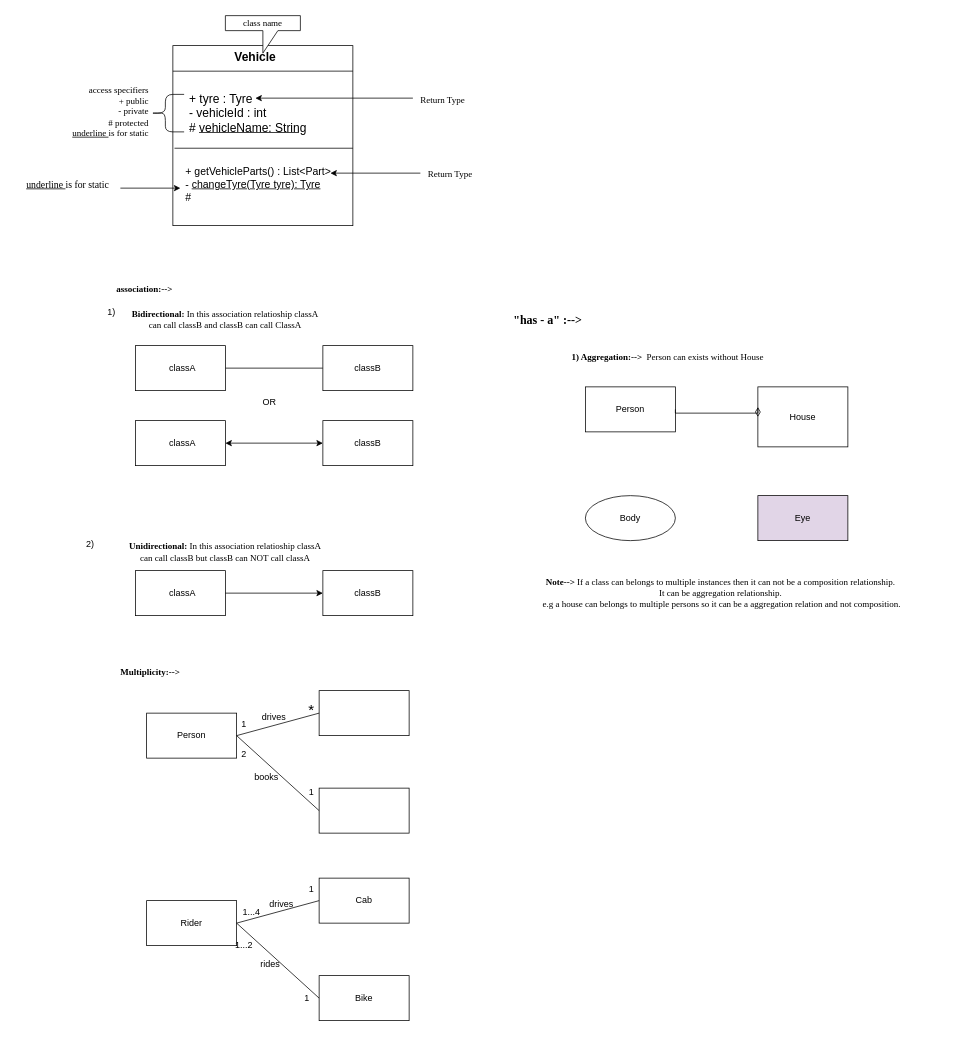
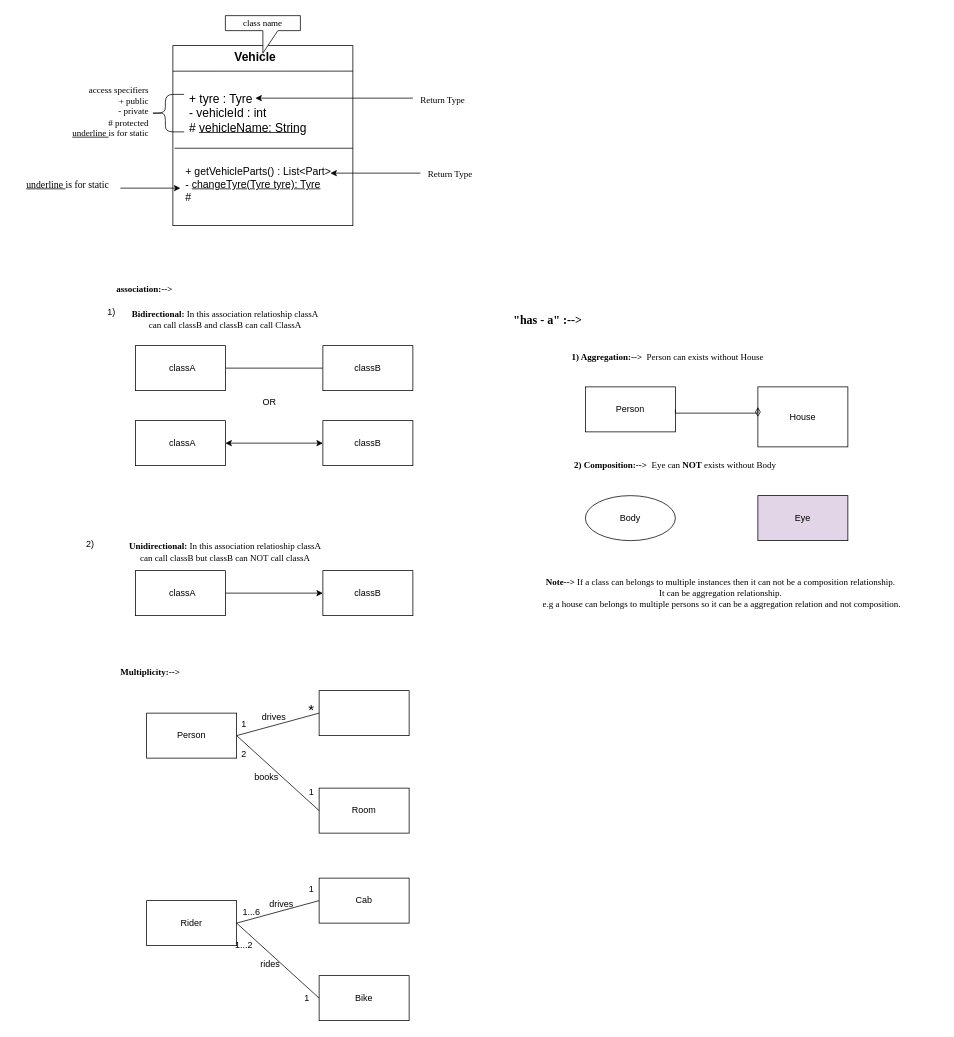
node "2) Composition:--> Eye can NOT exists without Body": added
node "Room": added
node "1...4": label "1...4" -> "1...6"
